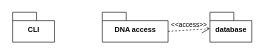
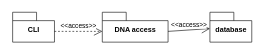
edge "DNA access" -> "database": style dashed -> solid
edge "CLI" -> "DNA access": added, label "<<access>>"
